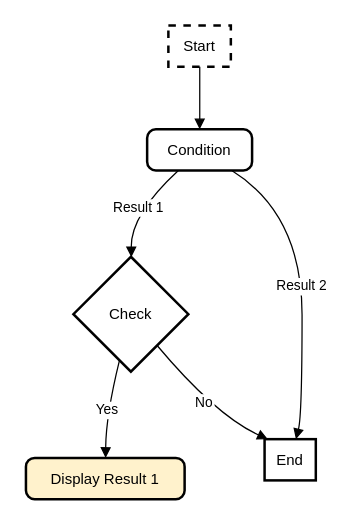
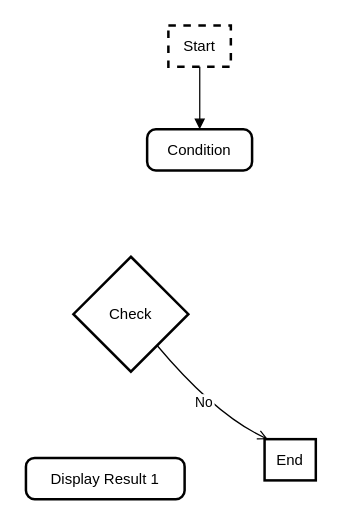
edge "Condition" -> "Check": removed, label "Result 1"
edge "Condition" -> "End": removed, label "Result 2"
edge "Check" -> "Display Result 1": removed, label "Yes"
edge "Check" -> "End": arrowhead block -> open
node "Display Result 1": fillcolor #fff2cc -> #ffffff
